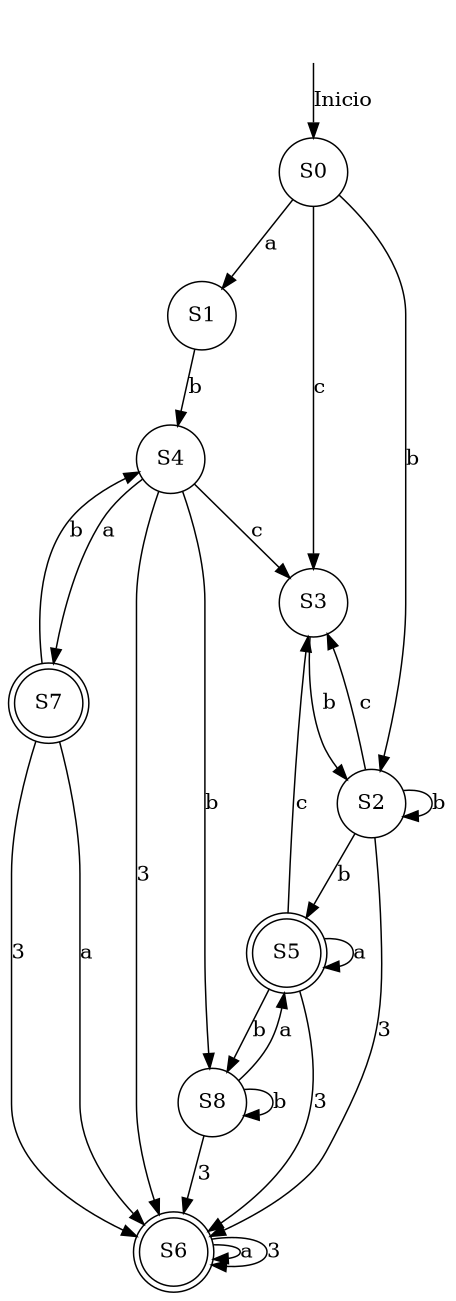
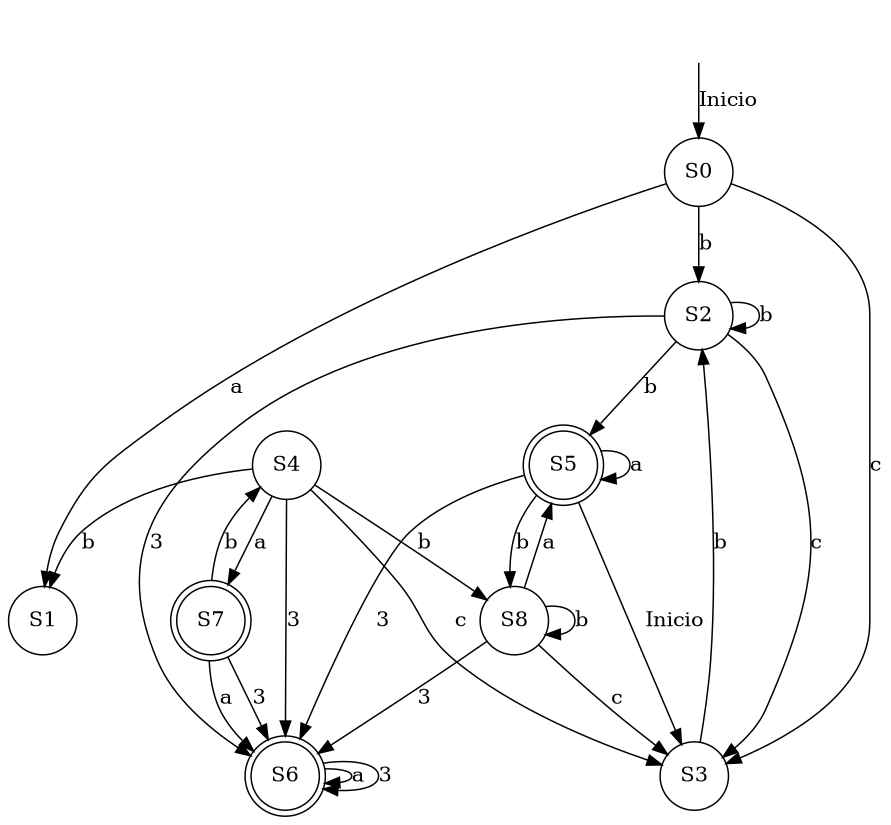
edge "S1" -> "S4": reversed
edge "S8" -> "S3": added, label "c"
edge "S5" -> "S3": label "c" -> "Inicio"
